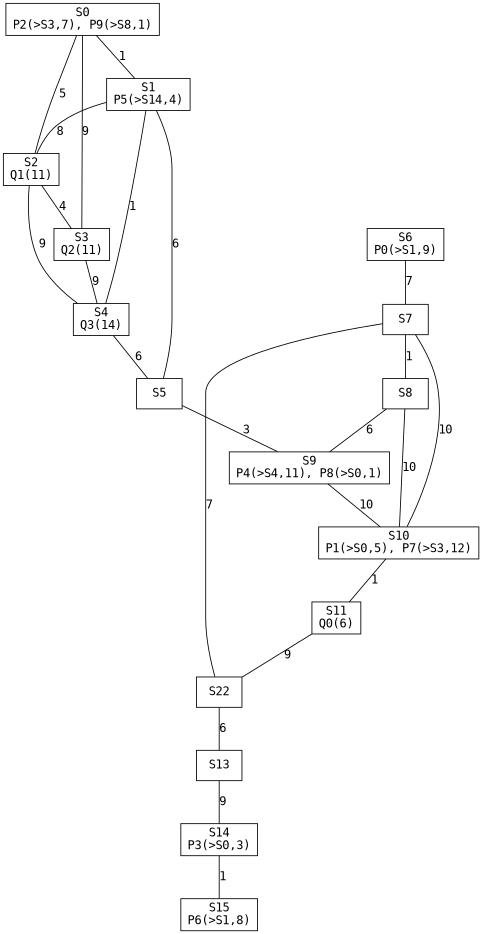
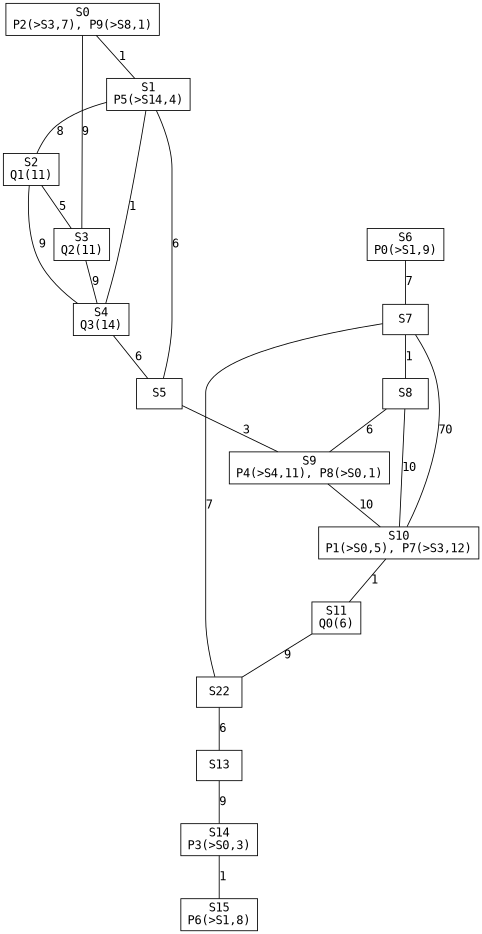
edge "S0 P2(>S3,7), P9(>S8,1)" -- "S2 Q1(11)": removed, label "5"
edge "S2 Q1(11)" -- "S3 Q2(11)": label "4" -> "5"
edge "S7" -- "S10 P1(>S0,5), P7(>S3,12)": label "10" -> "70"
